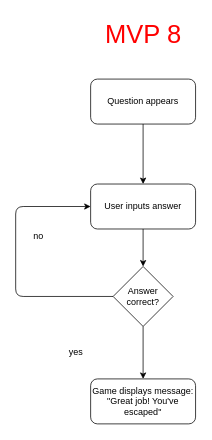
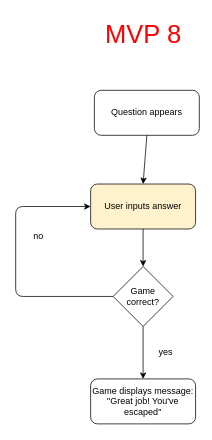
node "Question appears": moved (143, 102) -> (147, 113)
node "User inputs answer": fillcolor #ffffff -> #fff2cc
node "Answer correct?": label "Answer correct?" -> "Game correct?"
node "yes": moved (75, 353) -> (165, 353)
